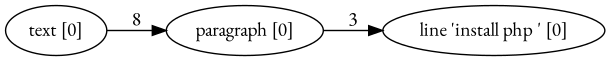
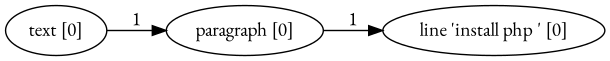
edge "text [0]" -> "paragraph [0]": label "8" -> "1"
edge "paragraph [0]" -> "line 'install php ' [0]": label "3" -> "1"
